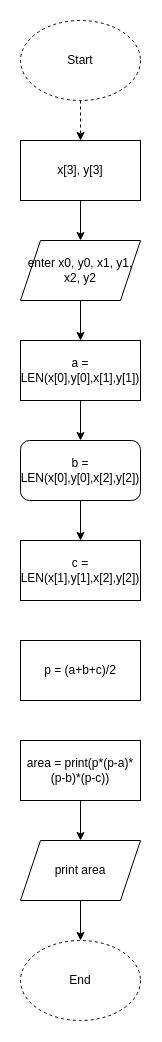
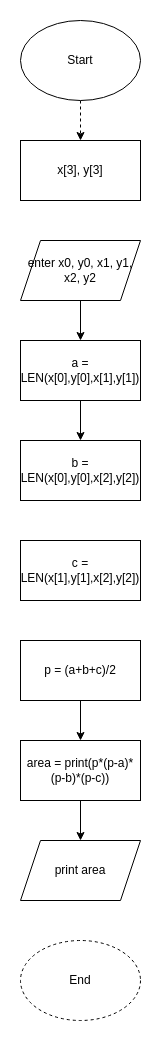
node "Start": style dashed -> solid
edge "x[3], y[3]" -> "enter x0, y0, x1, y1, x2, y2": removed
node "b = LEN(x[0],y[0],x[2],y[2])": shape rounded rectangle -> rectangle
edge "b = LEN(x[0],y[0],x[2],y[2])" -> "c = LEN(x[1],y[1],x[2],y[2])": removed
edge "p = (a+b+c)/2" -> "area = print(p*(p-a)*(p-b)*(p-c))": added
edge "print area" -> "End": removed
